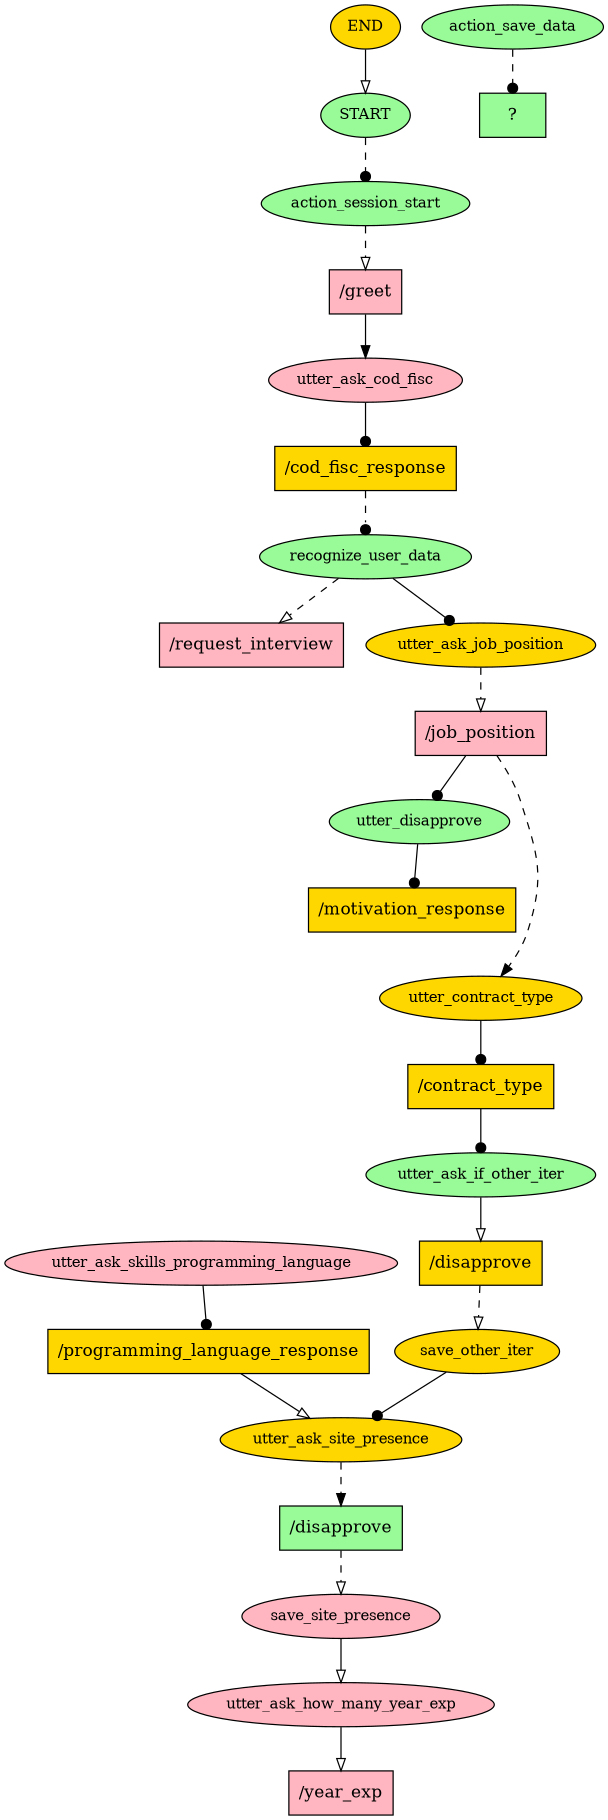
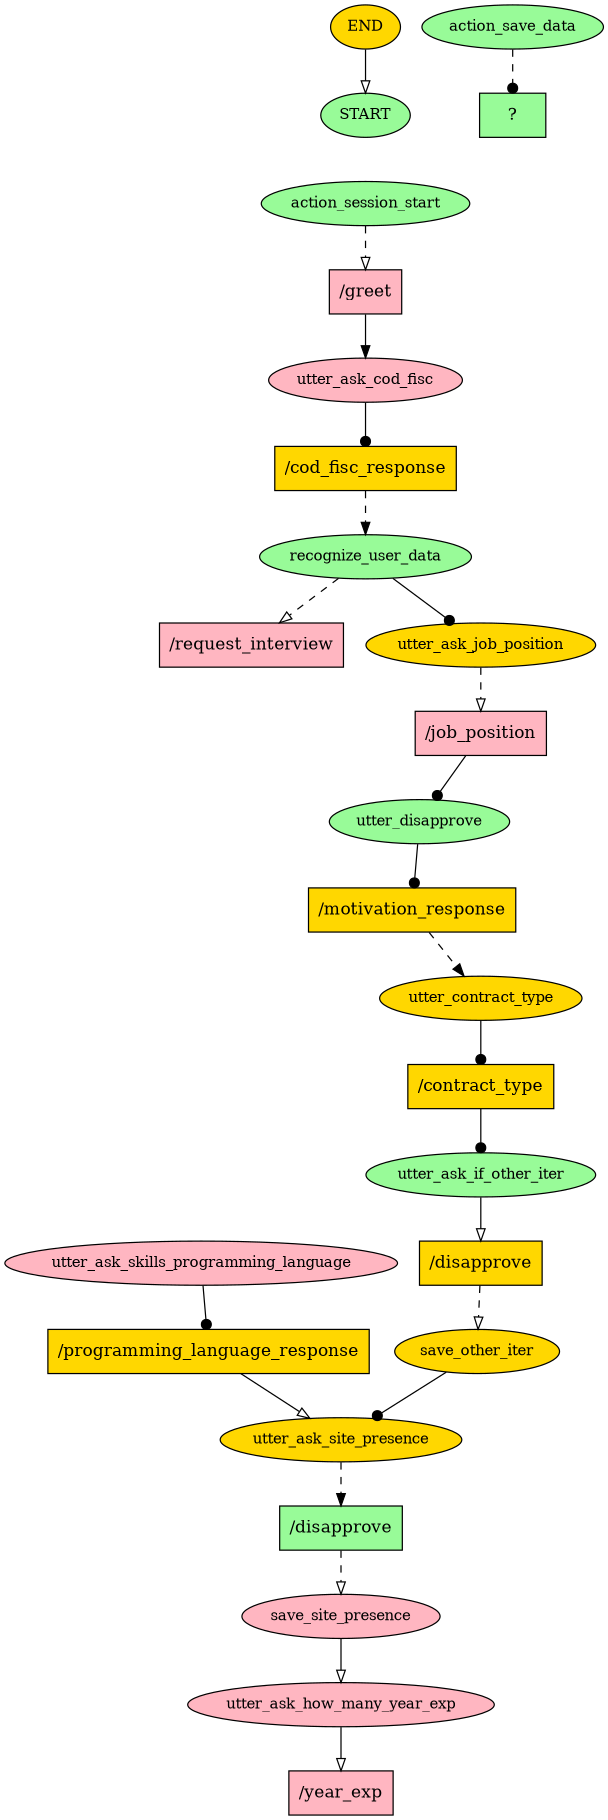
edge "START" -> "action_session_start": removed
edge "/cod_fisc_response" -> "recognize_user_data": arrowhead dot -> normal
edge "/job_position" -> "utter_contract_type": now "/motivation_response" -> "utter_contract_type"
